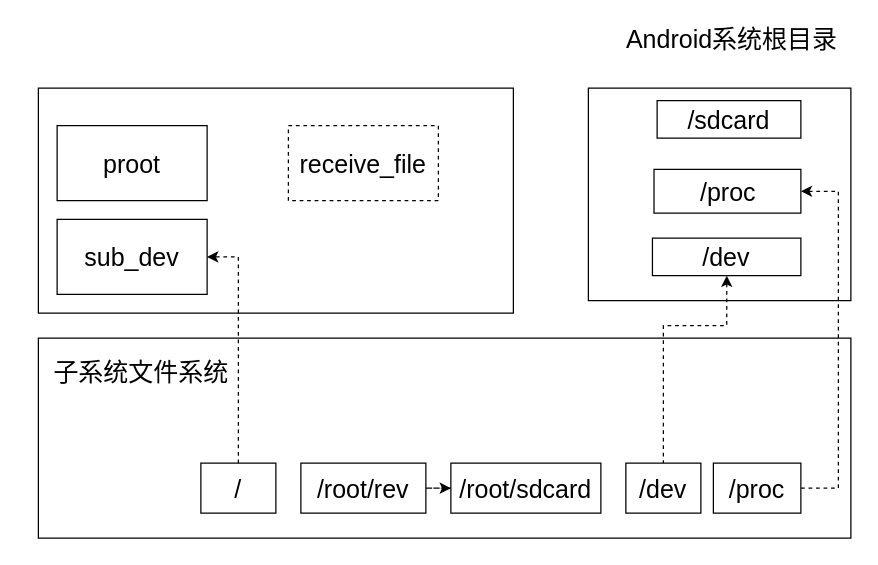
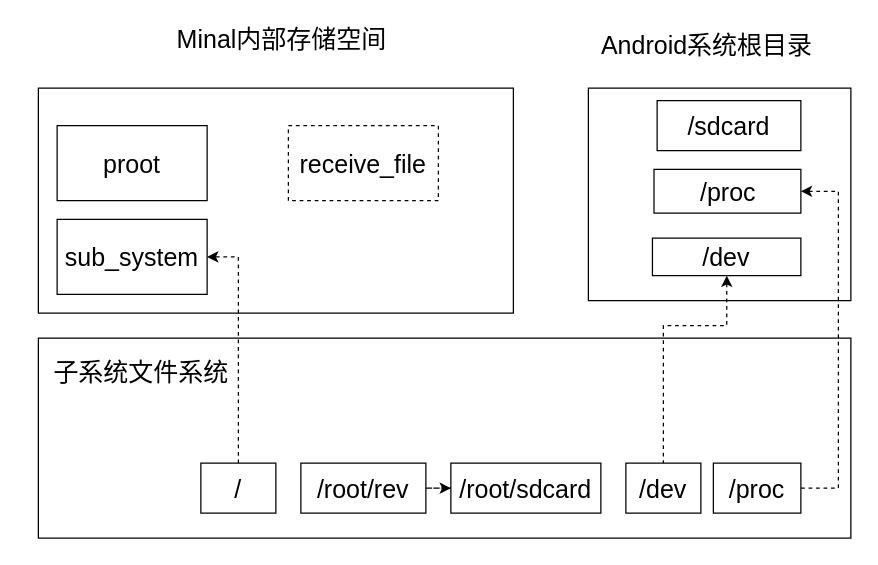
node "Minal内部存储空间": added
node "Android系统根目录": moved (732, 38) -> (707, 44)
node "/sdcard": size 144x38 -> 144x50
node "sub_dev": label "sub_dev" -> "sub_system"
